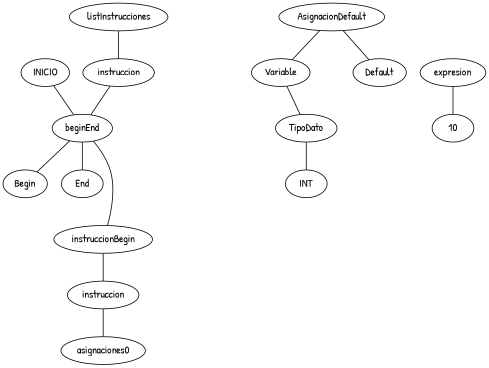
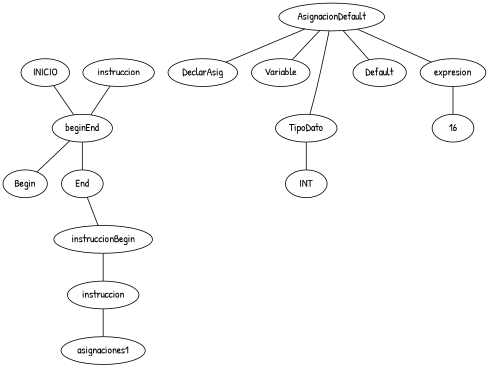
node "listInstrucciones": removed
edge "AsignacionDefault" -- "expresion": added
node "DeclarAsig": added
edge "Variable" -- "TipoDato": now "AsignacionDefault" -- "TipoDato"
node "10": label "10" -> "16"
edge "beginEnd" -- "instruccionBegin": now "End" -- "instruccionBegin"
node "asignaciones0": label "asignaciones0" -> "asignaciones1"
